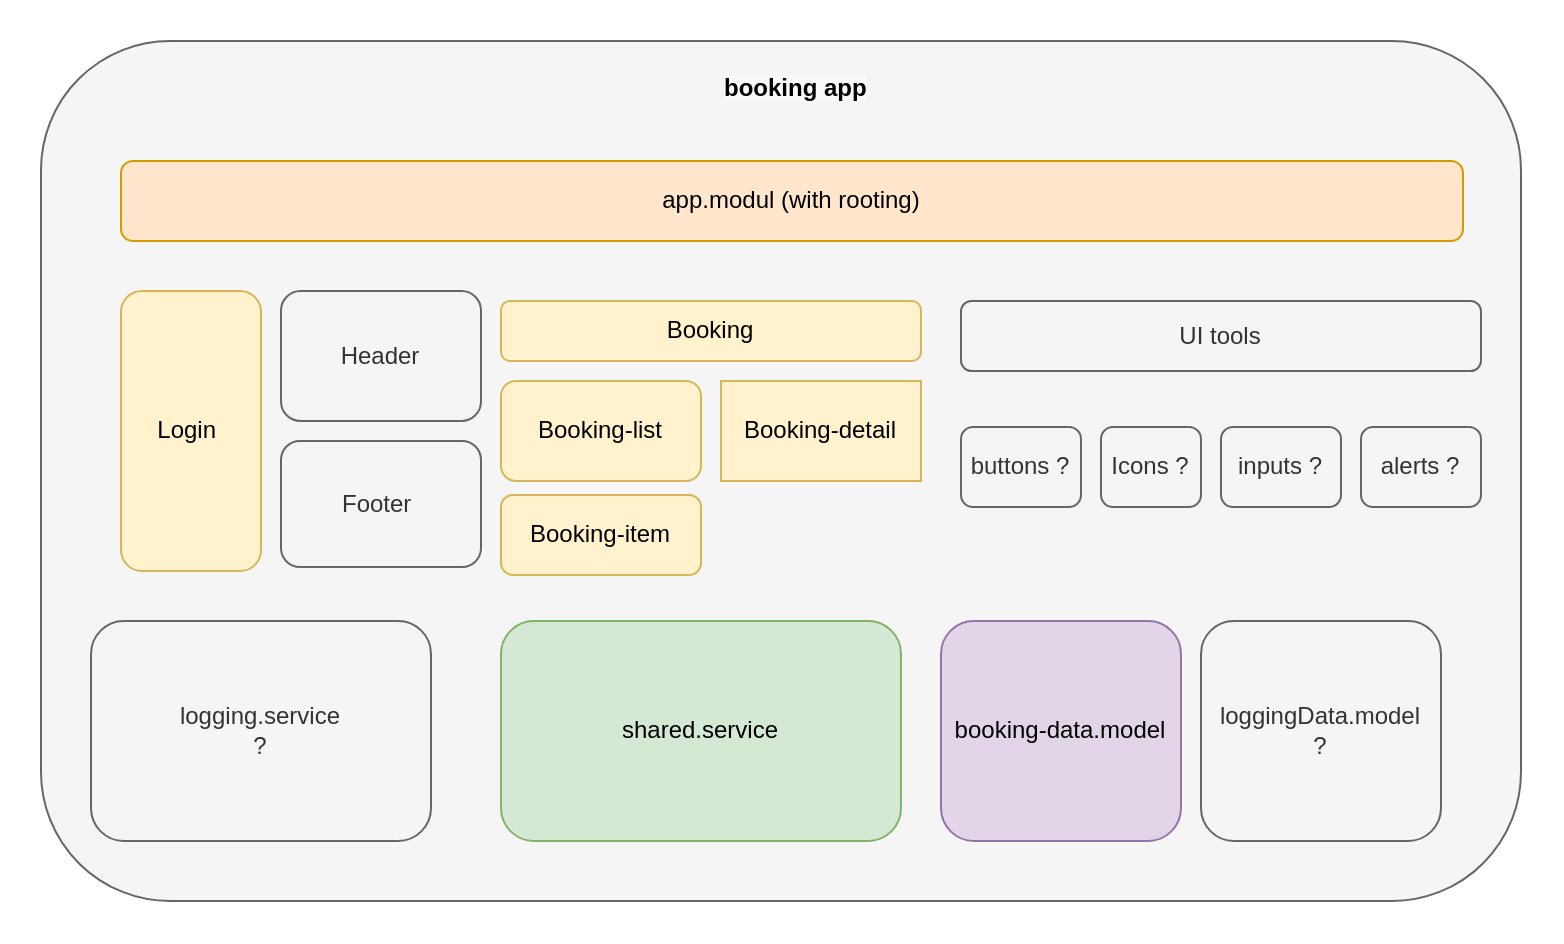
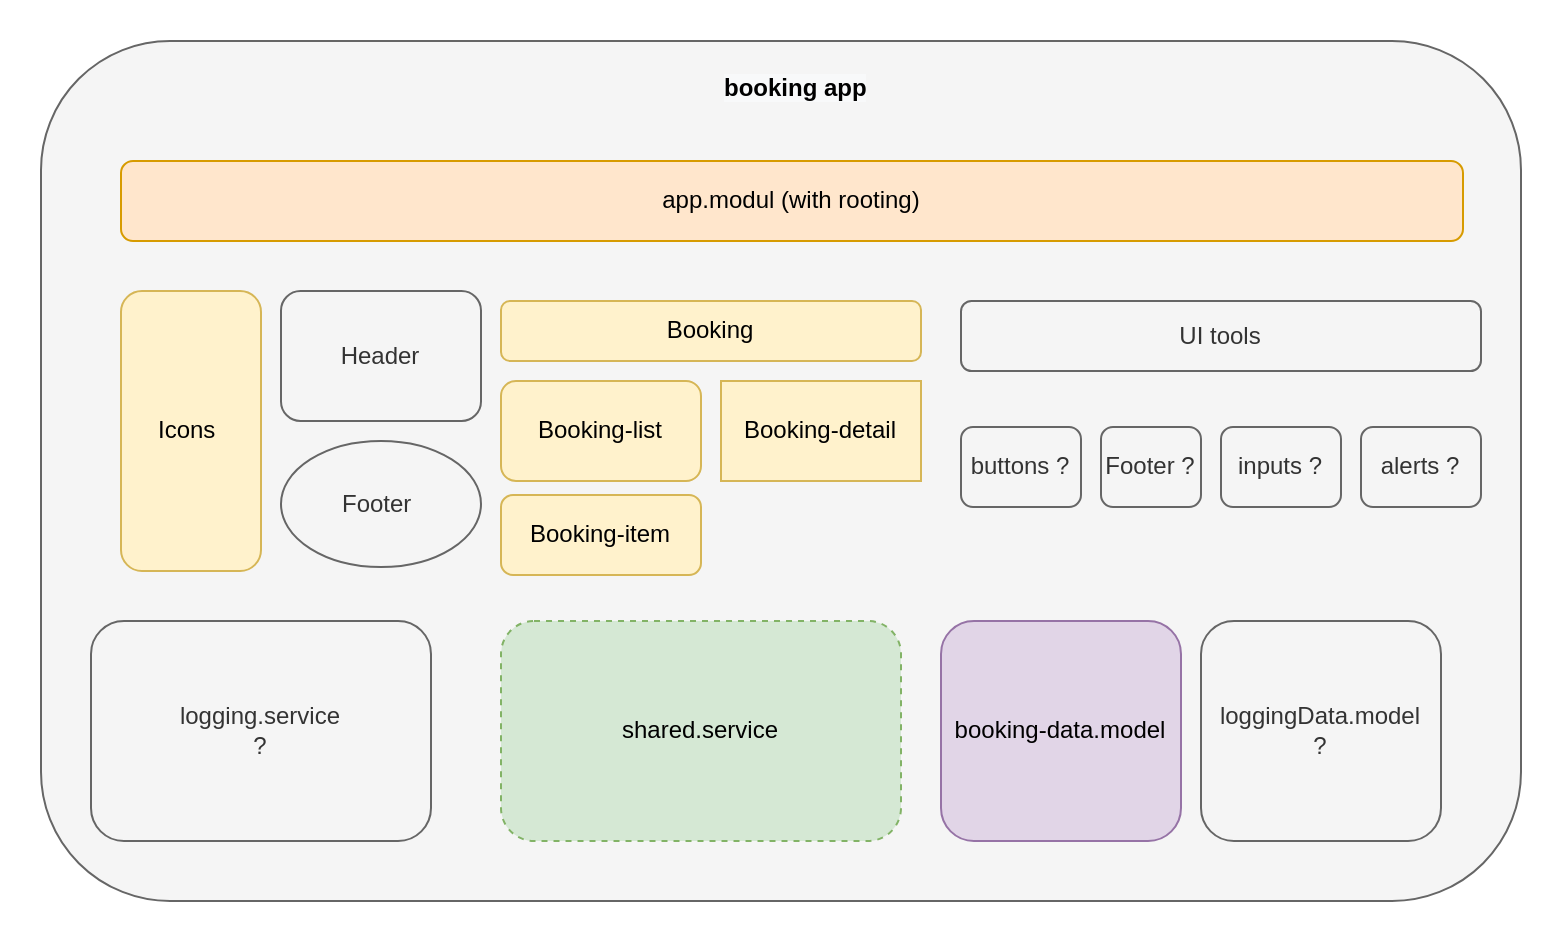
node "Login": label "Login" -> "Icons"
node "Icons ?": label "Icons ?" -> "Footer ?"
node "Footer": shape rounded rectangle -> ellipse
node "shared.service": style solid -> dashed
